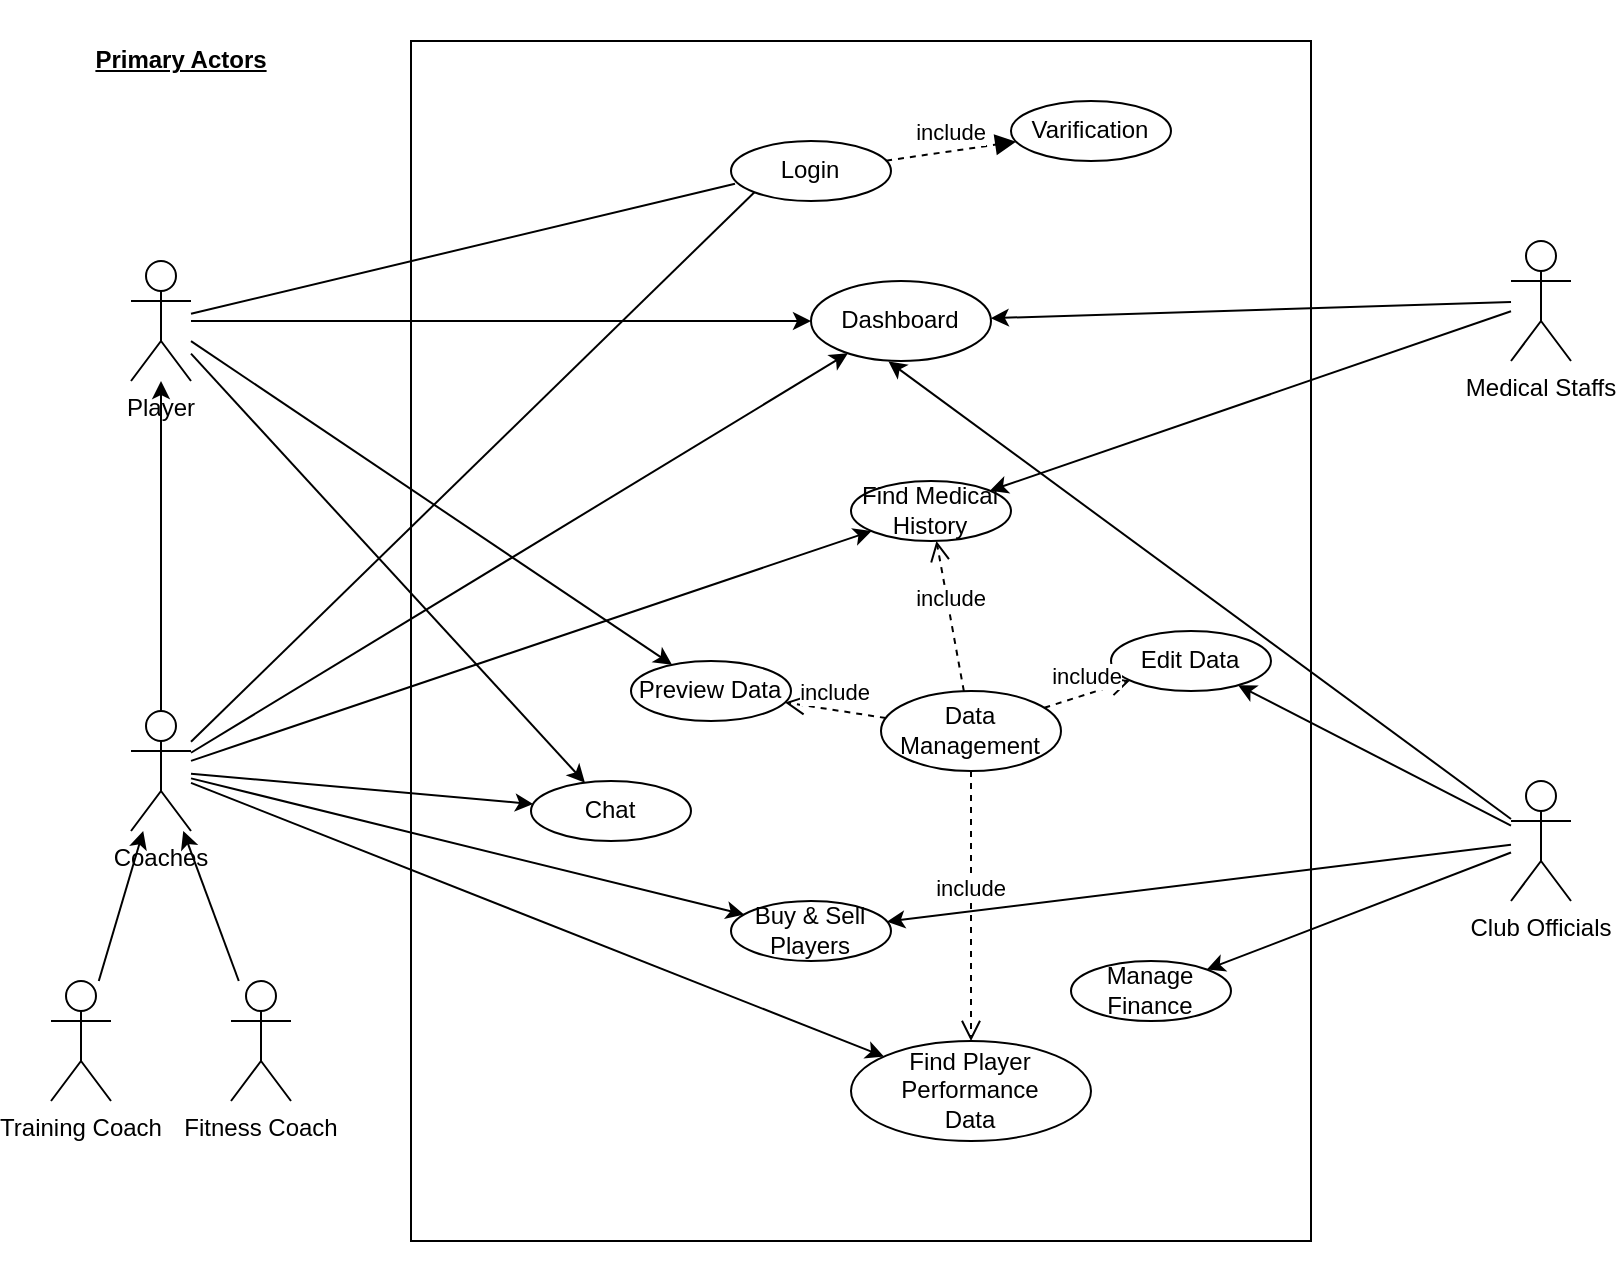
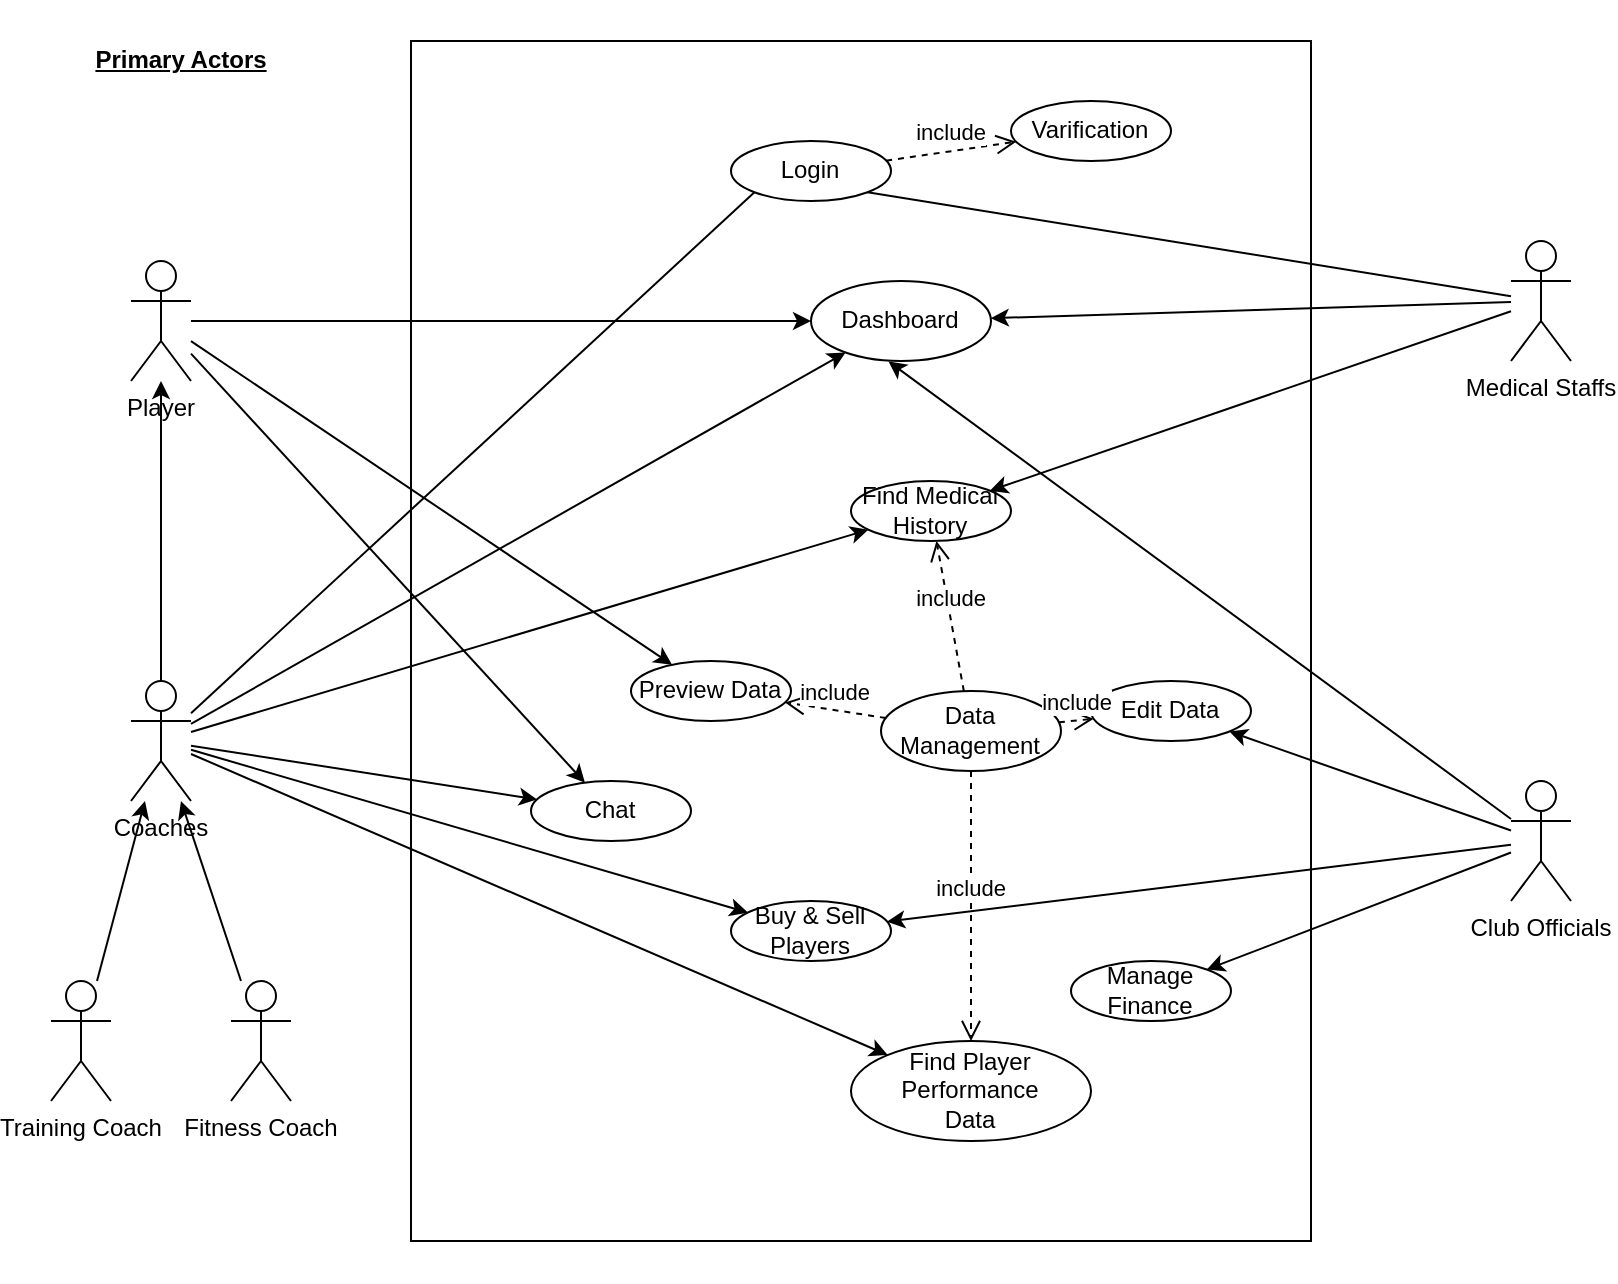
edge "Login" -> "Varification": arrowhead block -> open
edge "Login" -- "Medical Staffs": added
edge "Login" -- "Player": removed
node "Edit Data": moved (1191, 661) -> (1171, 711)
node "Coaches": moved (161, 771) -> (161, 741)
